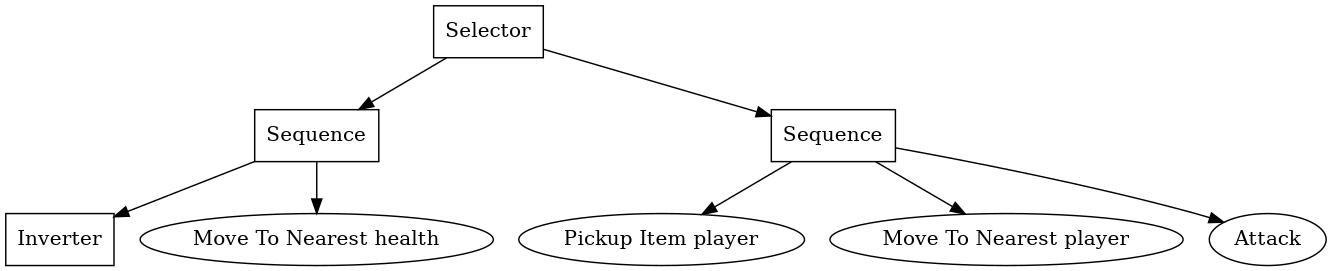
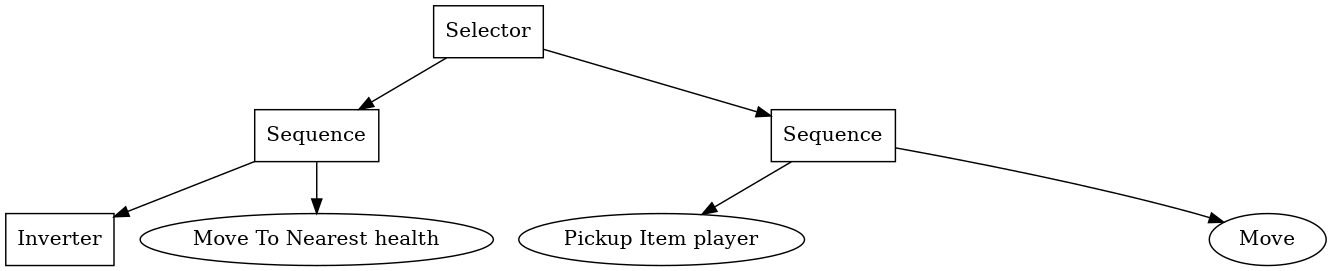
node "Move To Nearest player": removed
node "Attack": label "Attack" -> "Move"
